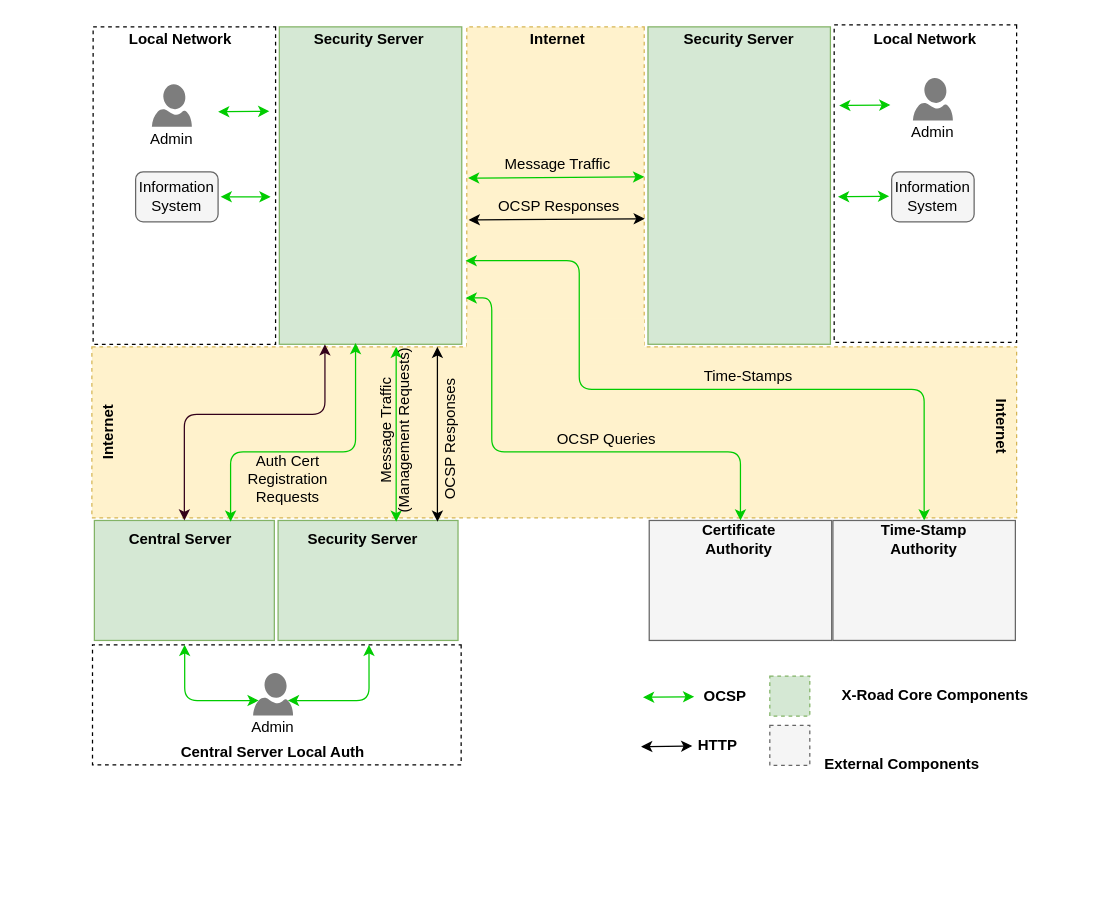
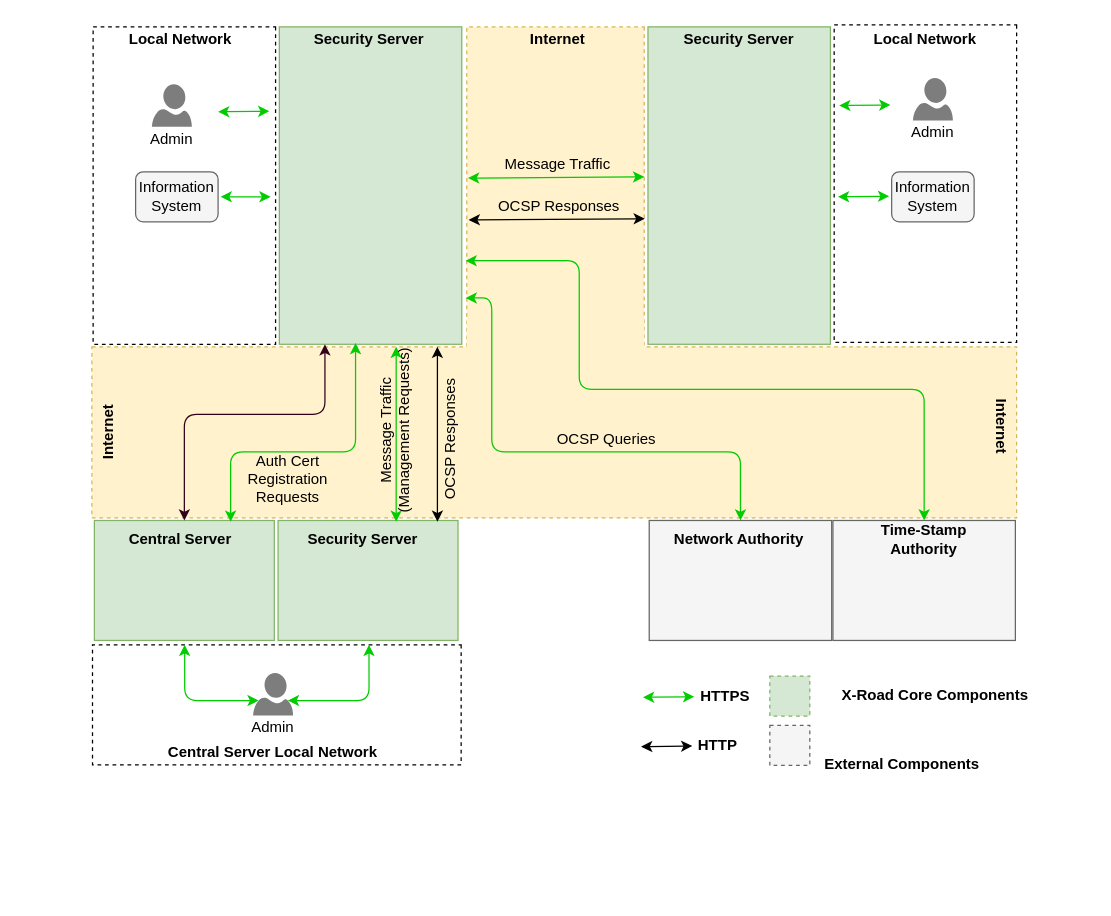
node "Time-Stamps": removed
node "Certificate Authority": label "Certificate Authority" -> "Network Authority"
node "OCSP": label "OCSP" -> "HTTPS"
node "Central Server Local Auth": label "Central Server Local Auth" -> "Central Server Local Network"
